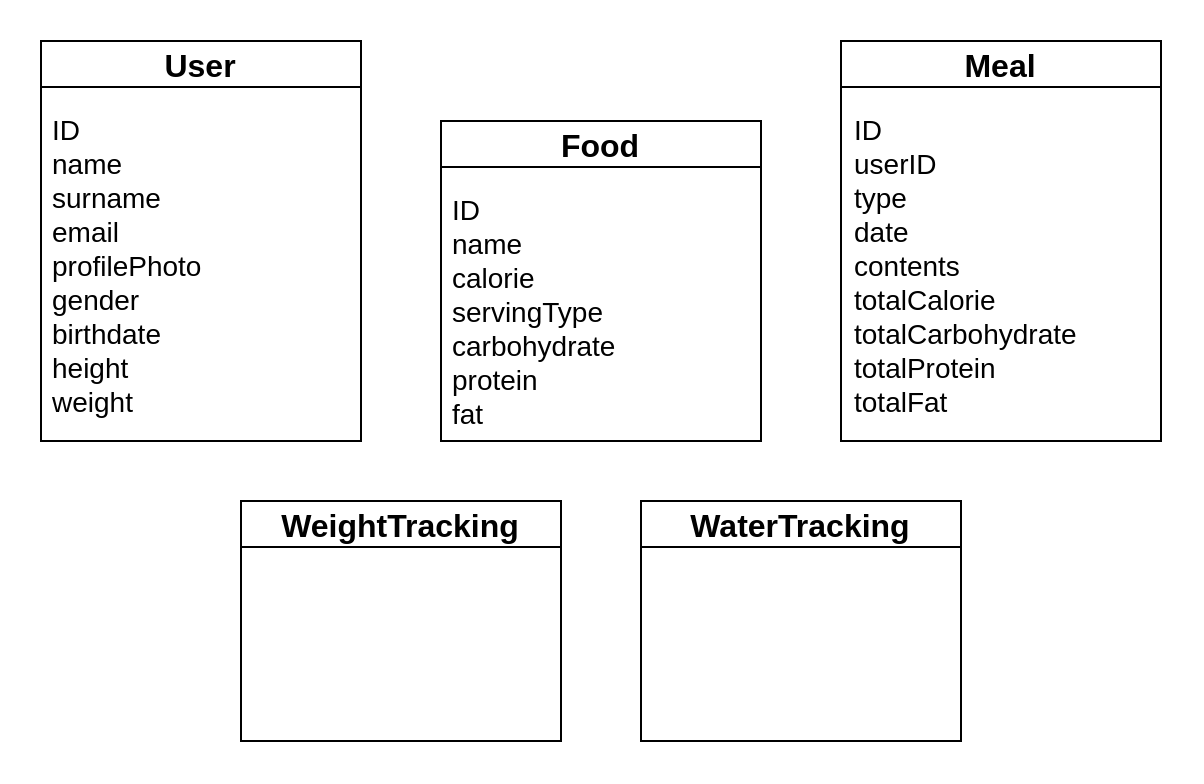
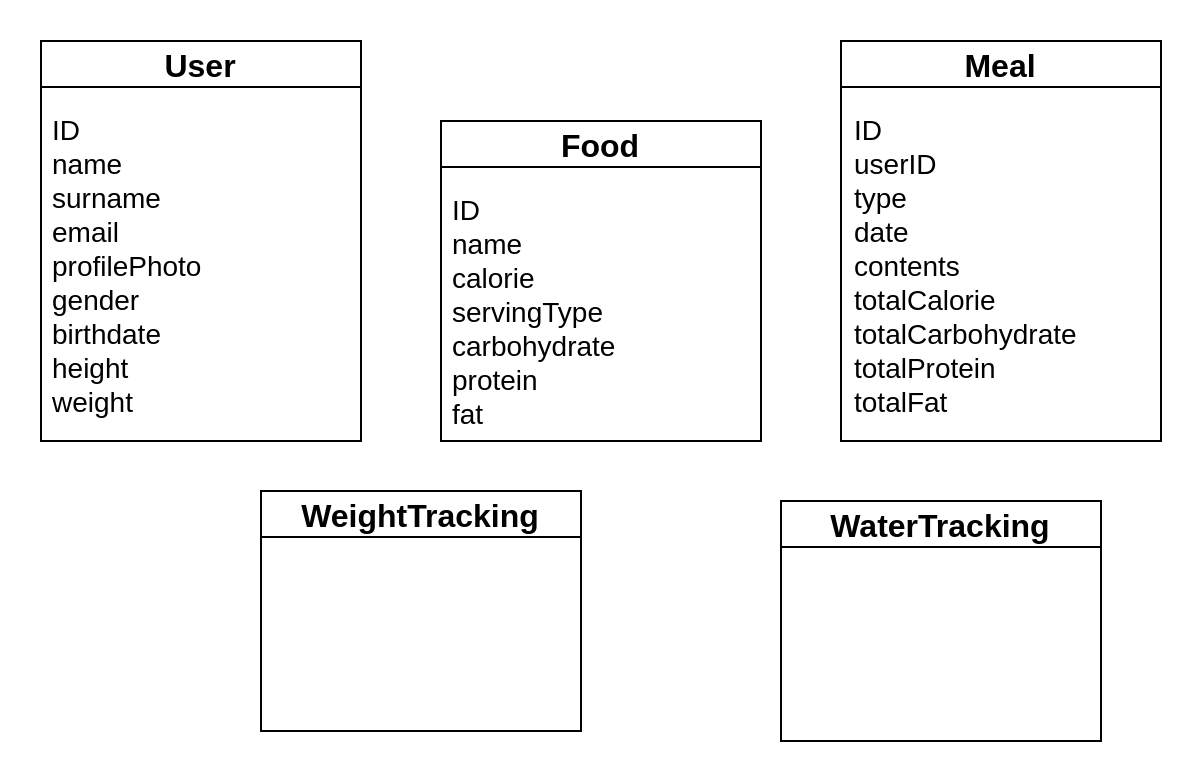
node "WeightTracking": moved (401, 621) -> (421, 611)
node "WaterTracking": moved (801, 621) -> (941, 621)
